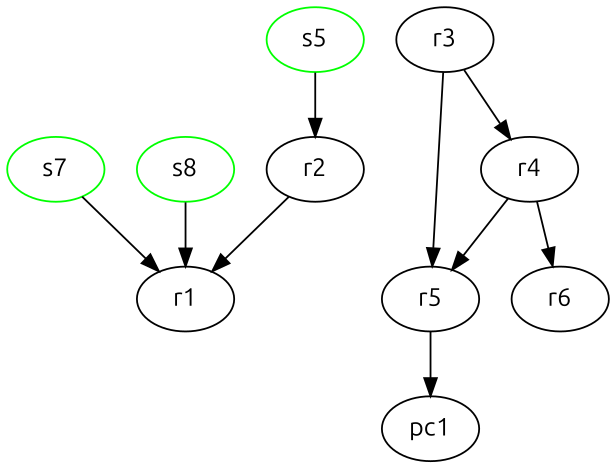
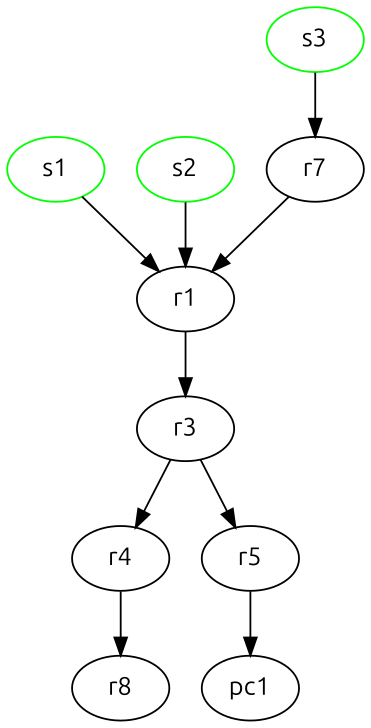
node "s5": label "s5" -> "s3"
node "s7": label "s7" -> "s1"
node "s8": label "s8" -> "s2"
node "r2": label "r2" -> "r7"
edge "r4" -> "r5": removed
node "r6": label "r6" -> "r8"
edge "r1" -> "r3": added
